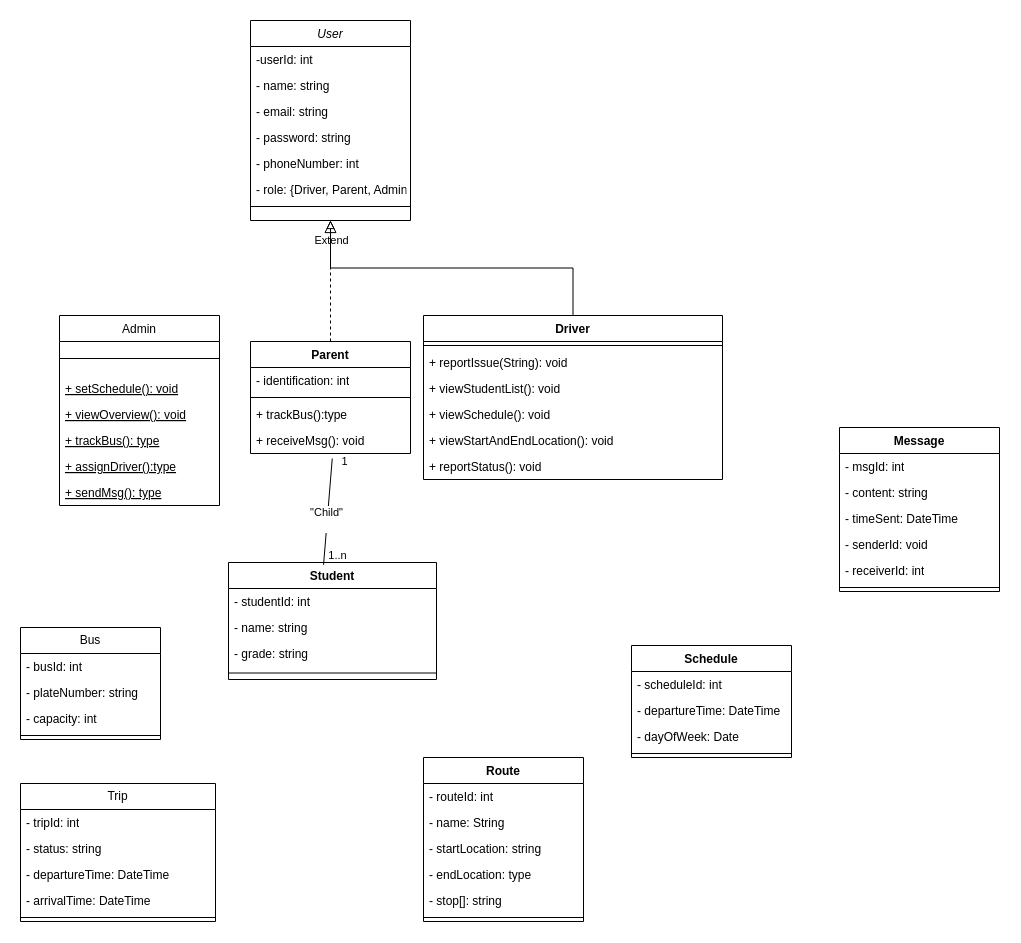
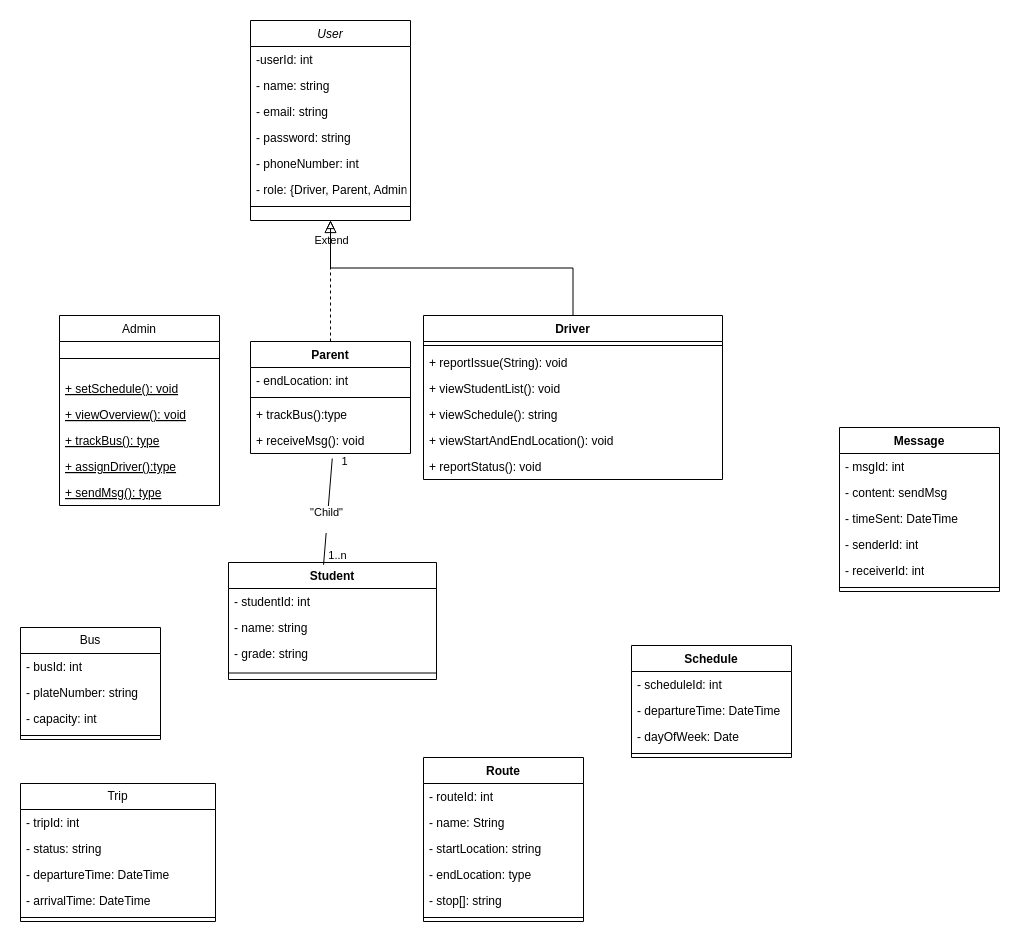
node "- identification: int": label "- identification: int" -> "- endLocation: int"
node "+ viewSchedule(): void": label "+ viewSchedule(): void" -> "+ viewSchedule(): string"
node "- content: string": label "- content: string" -> "- content: sendMsg"
node "- senderId: void": label "- senderId: void" -> "- senderId: int"
